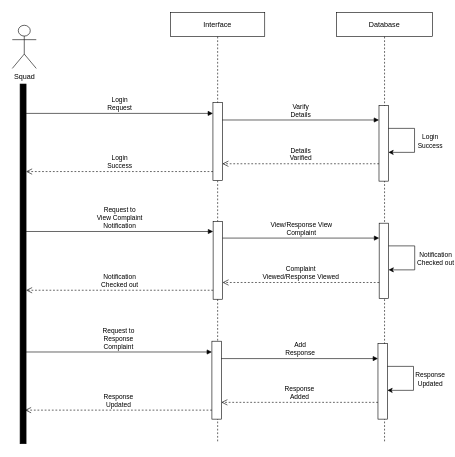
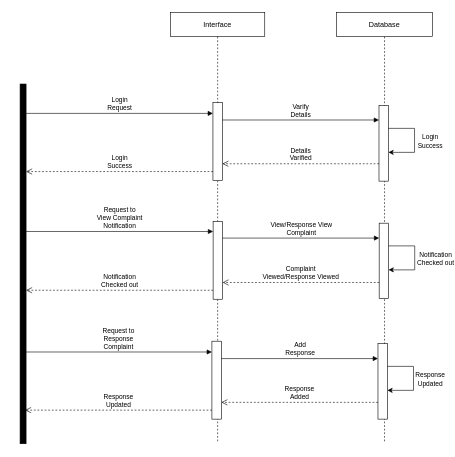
node "Squad": removed
